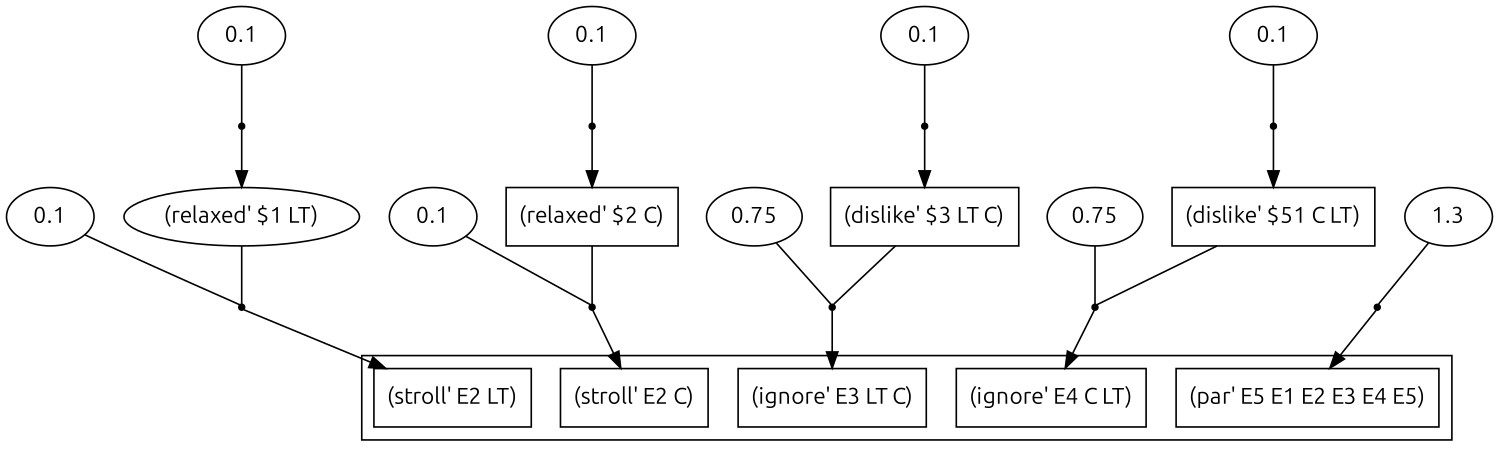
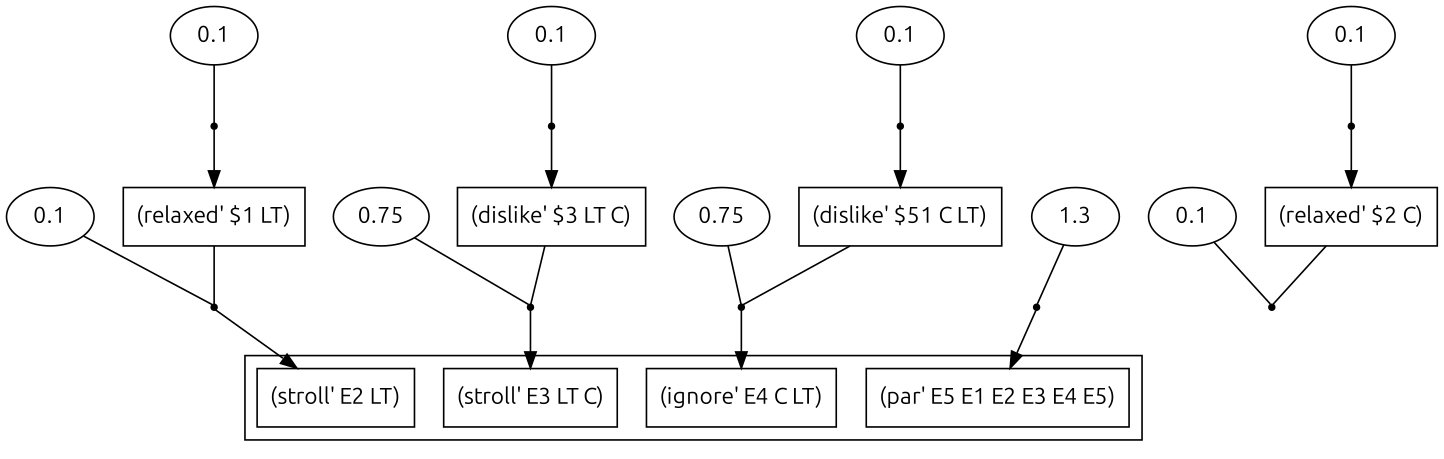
node "(relaxed' $1 LT)": shape ellipse -> box
node "(stroll' E2 C)": removed
node "(ignore' E3 LT C)": label "(ignore' E3 LT C)" -> "(stroll' E3 LT C)"
